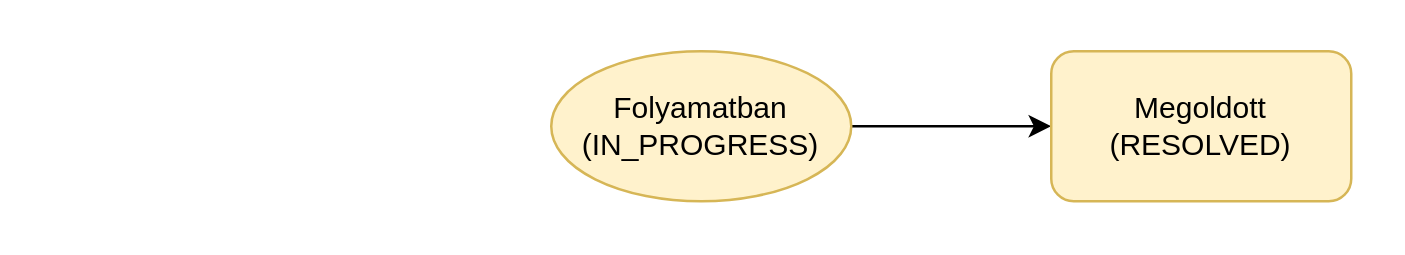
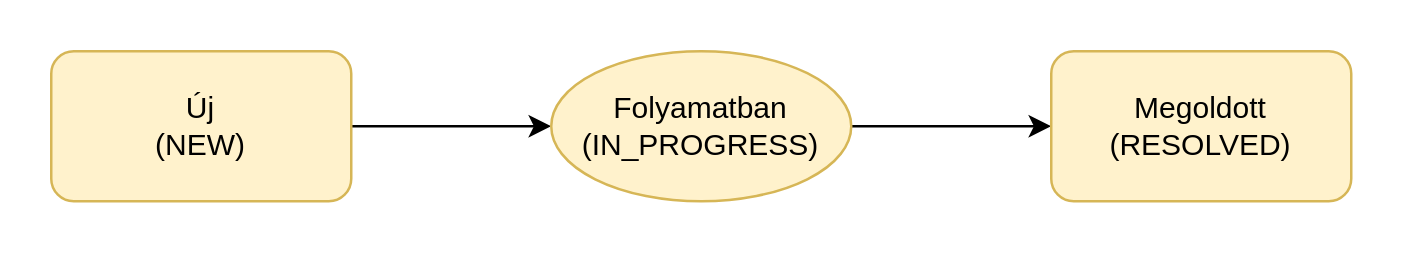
node "Új (NEW)": added
edge "Új (NEW)" -> "Folyamatban (IN_PROGRESS)": added
